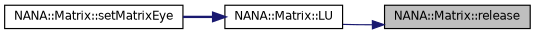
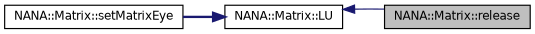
edge "NANA::Matrix::LU" -> "NANA::Matrix::release": reversed
